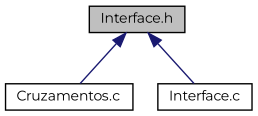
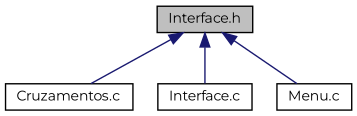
node "Menu.c": added
